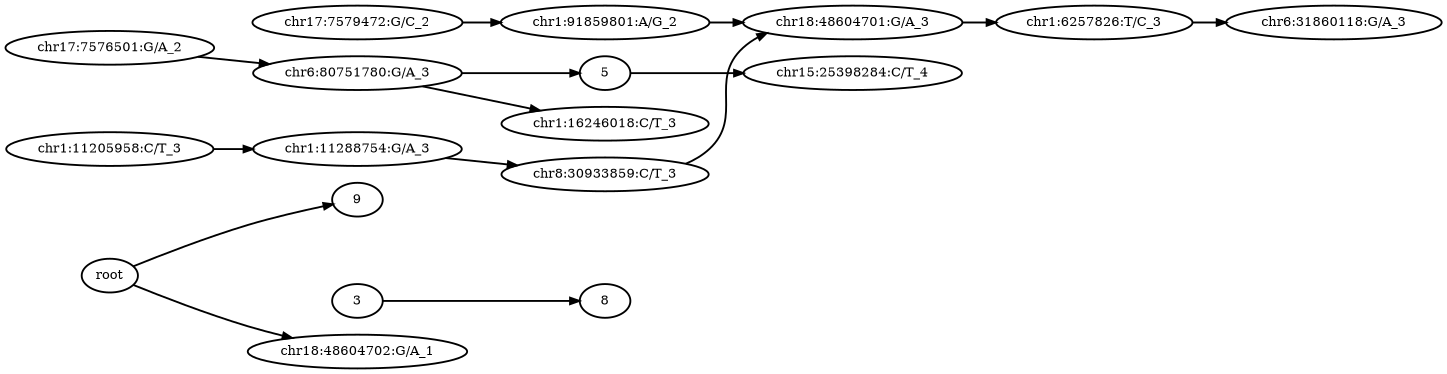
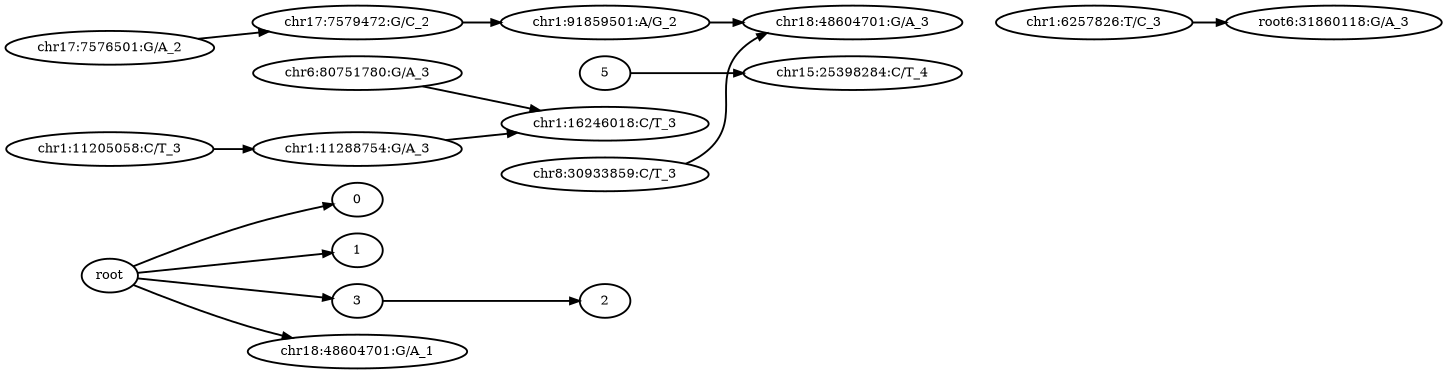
node "chr1:91859801:A/G_2": label "chr1:91859801:A/G_2" -> "chr1:91859501:A/G_2"
edge "chr18:48604701:G/A_3" -> "chr1:6257826:T/C_3": removed
node "chr6:31860118:G/A_3": label "chr6:31860118:G/A_3" -> "root6:31860118:G/A_3"
edge "chr17:7576501:G/A_2" -> "chr6:80751780:G/A_3": now "chr17:7576501:G/A_2" -> "chr17:7579472:G/C_2"
edge "chr6:80751780:G/A_3" -> "5": removed
node "chr1:11205958:C/T_3": label "chr1:11205958:C/T_3" -> "chr1:11205058:C/T_3"
edge "chr1:11288754:G/A_3" -> "chr8:30933859:C/T_3": now "chr1:11288754:G/A_3" -> "chr1:16246018:C/T_3"
node "9": label "9" -> "0"
node "1": added
edge "root" -> "3": added
node "8": label "8" -> "2"
node "chr18:48604702:G/A_1": label "chr18:48604702:G/A_1" -> "chr18:48604701:G/A_1"
